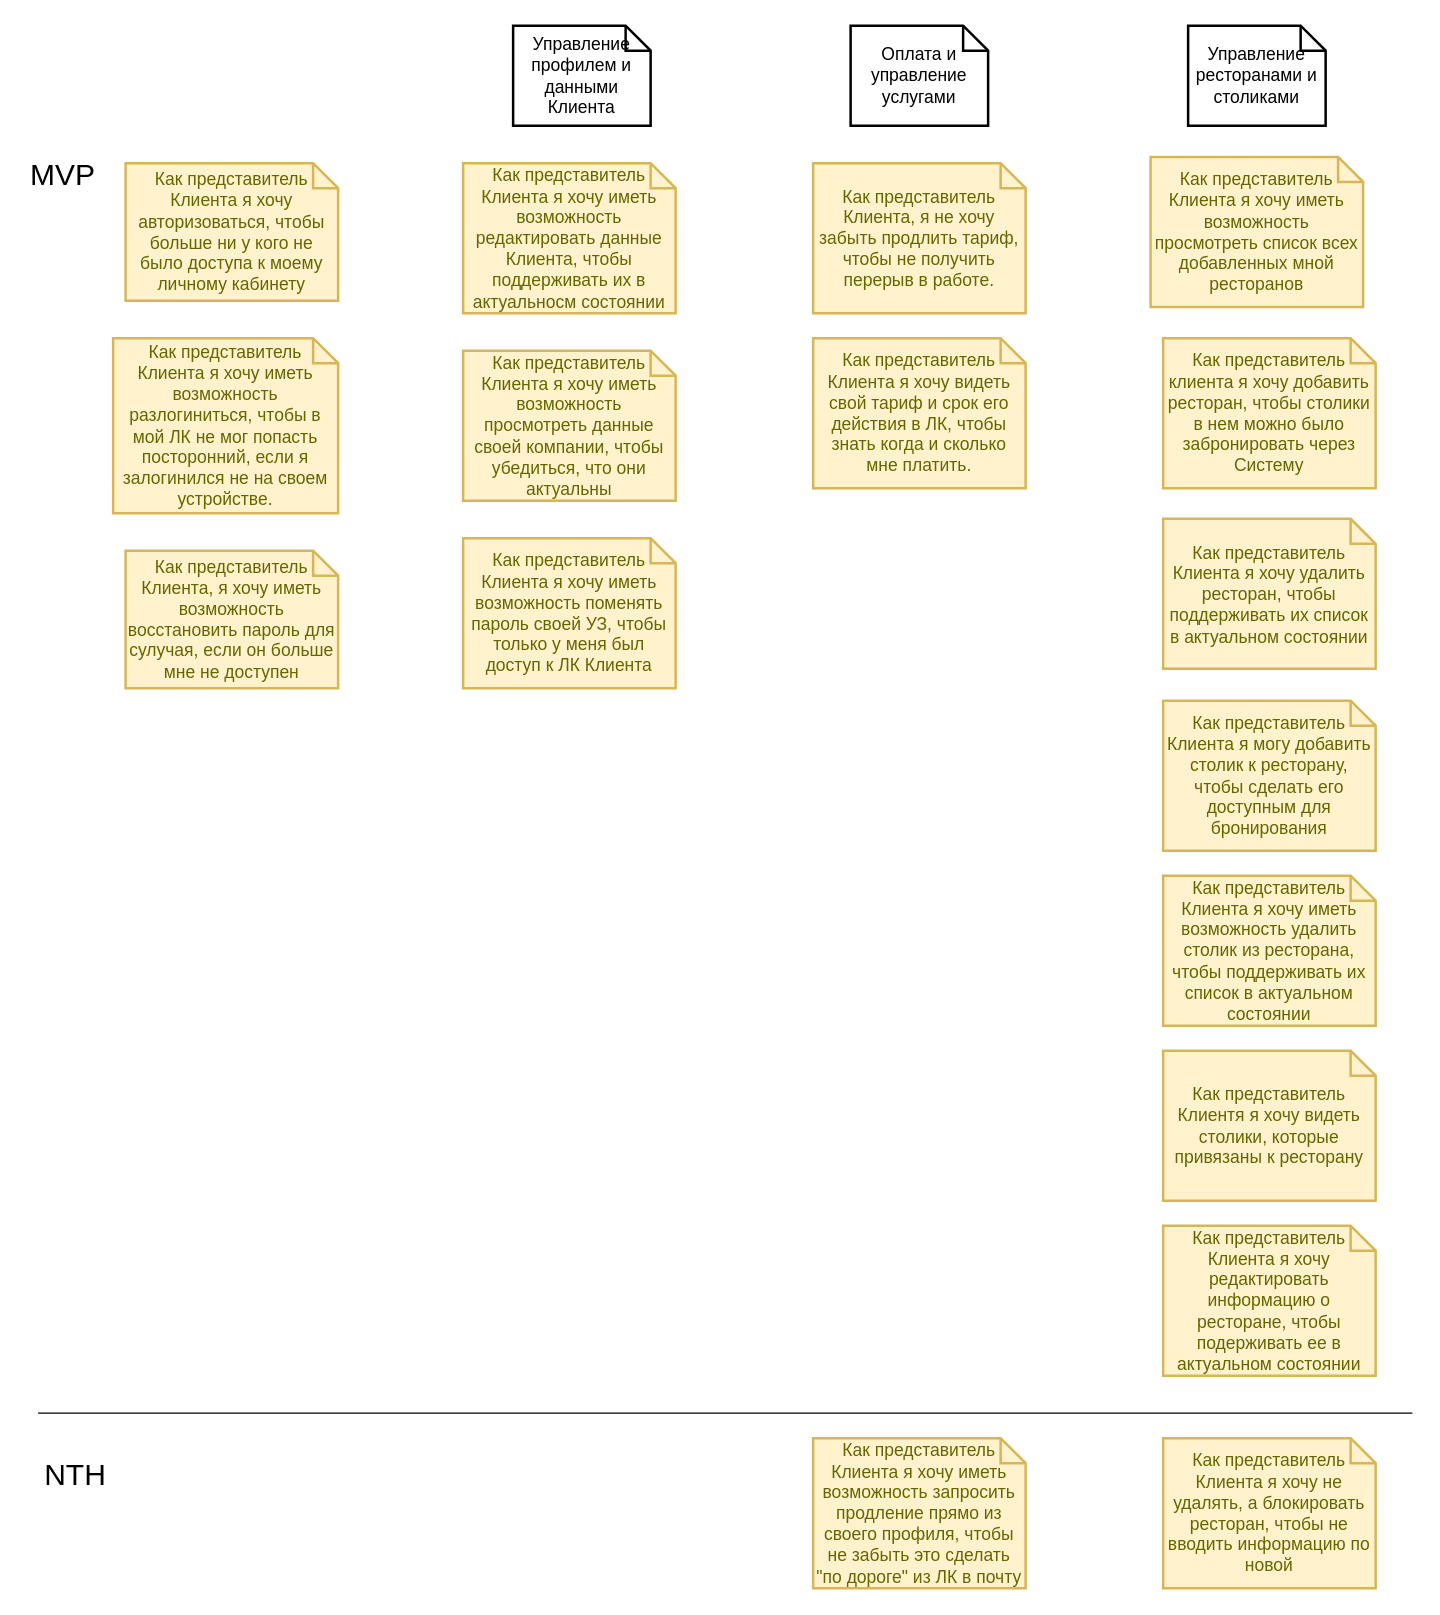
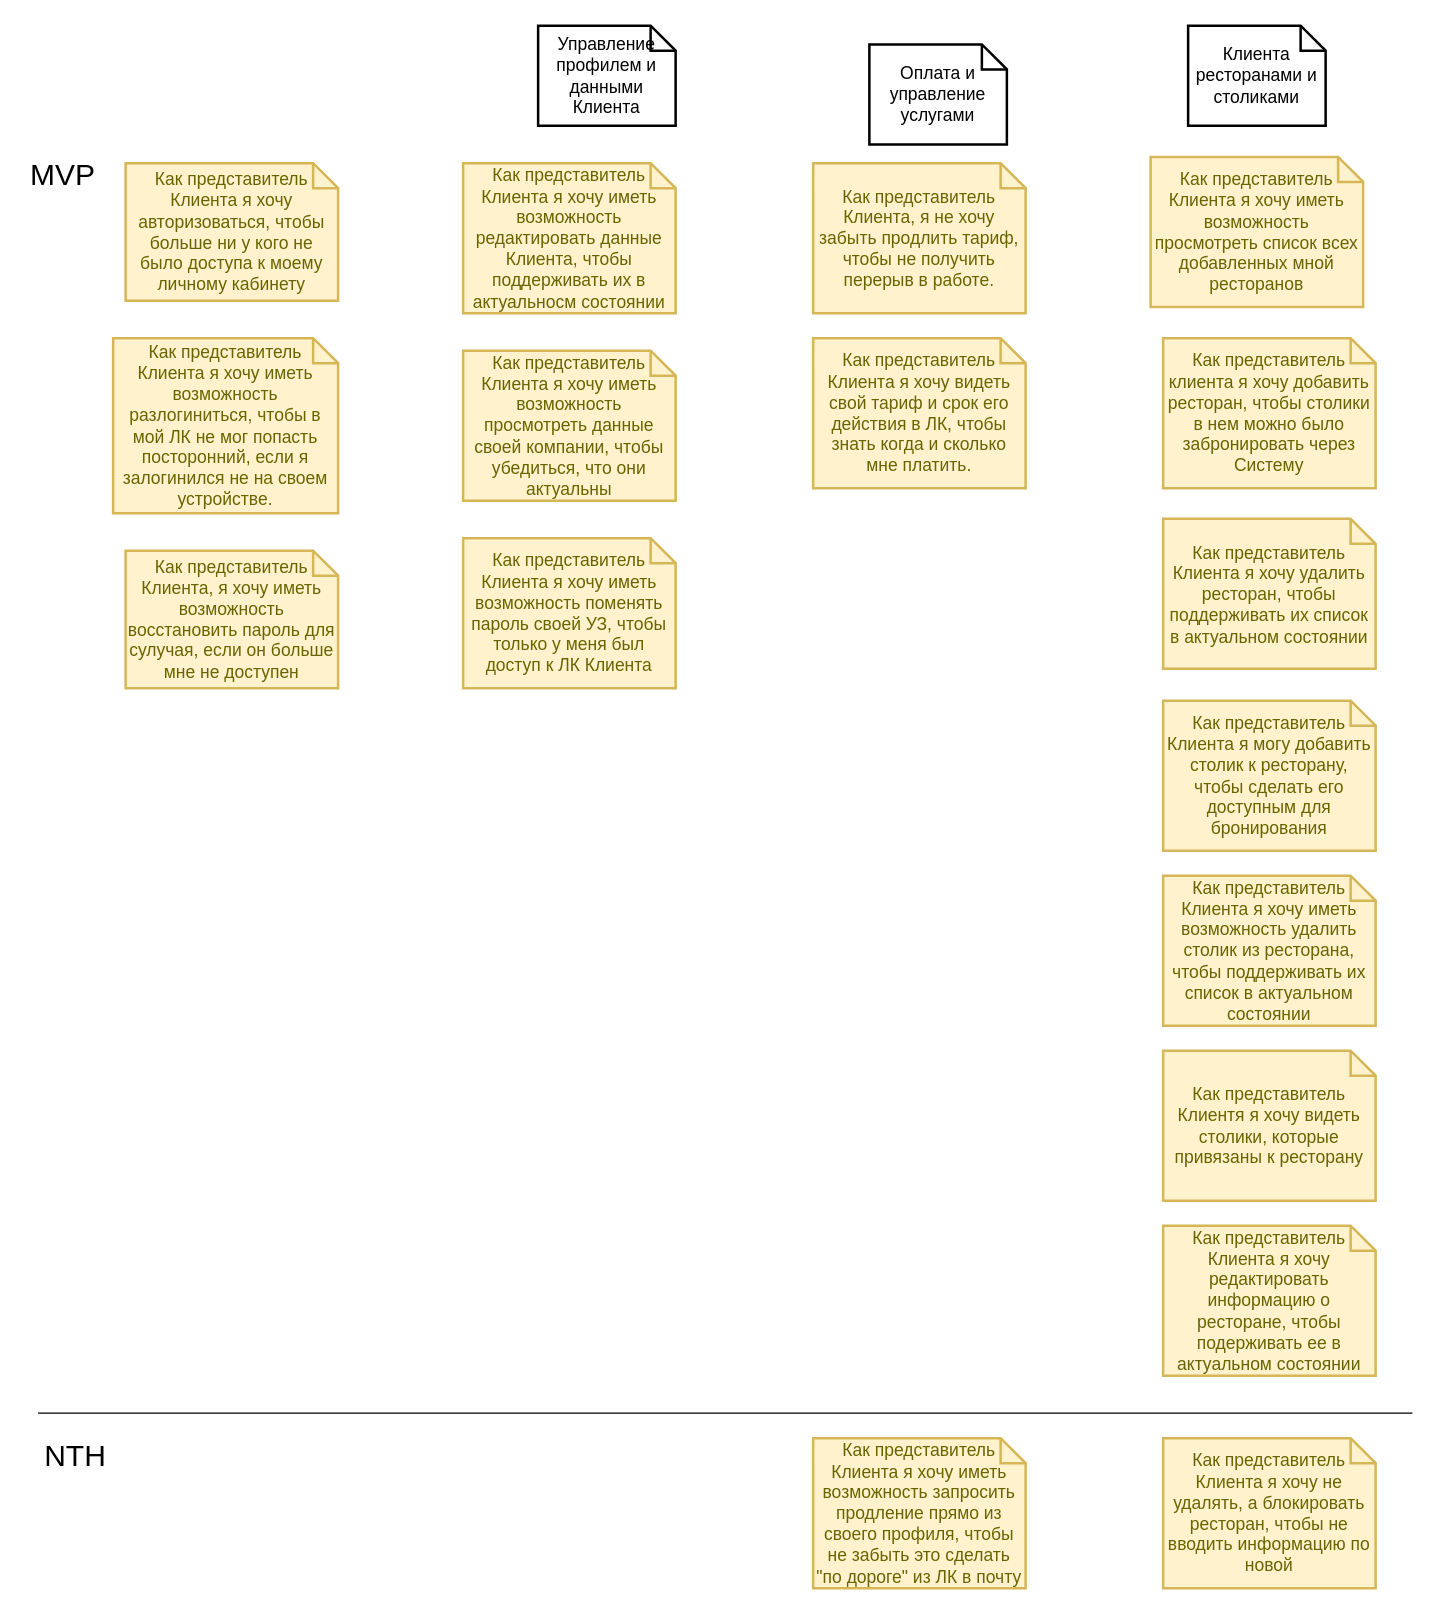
node "Управление профилем и данными Клиента": moved (582, 76) -> (607, 76)
node "Оплата и управление услугами": moved (919, 76) -> (938, 94)
node "Управление ресторанами и столиками": label "Управление ресторанами и столиками" -> "Клиента ресторанами и столиками"
node "NTH": moved (76, 1476) -> (76, 1457)
